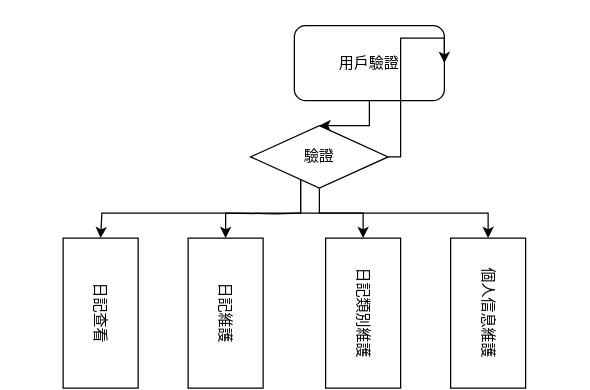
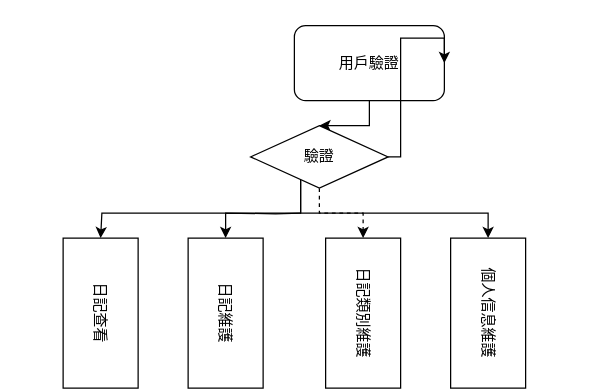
edge "驗證" -> "日記類別維護": style solid -> dashed
